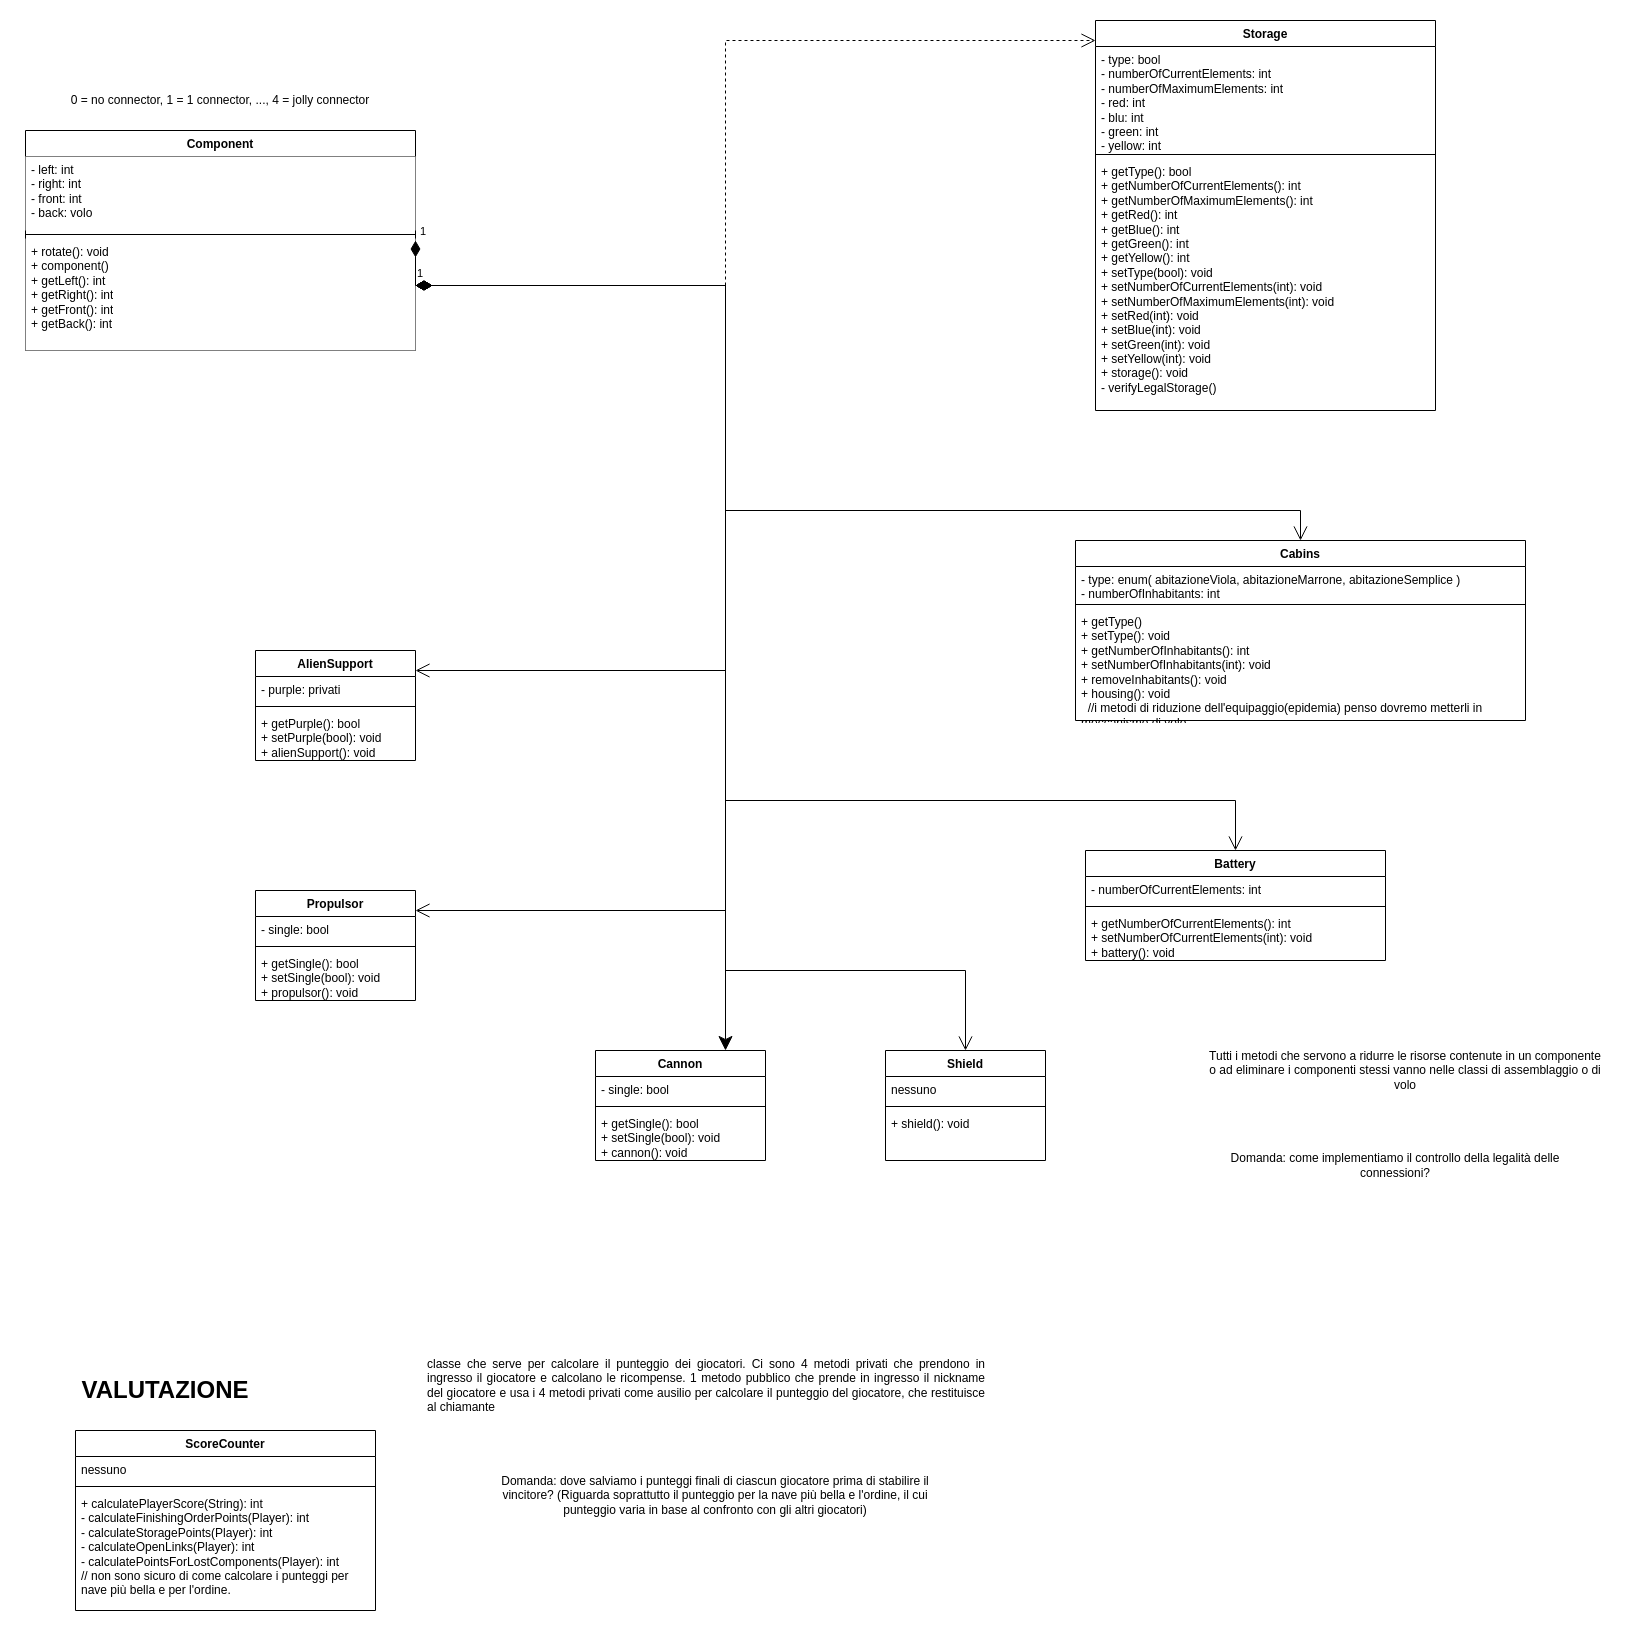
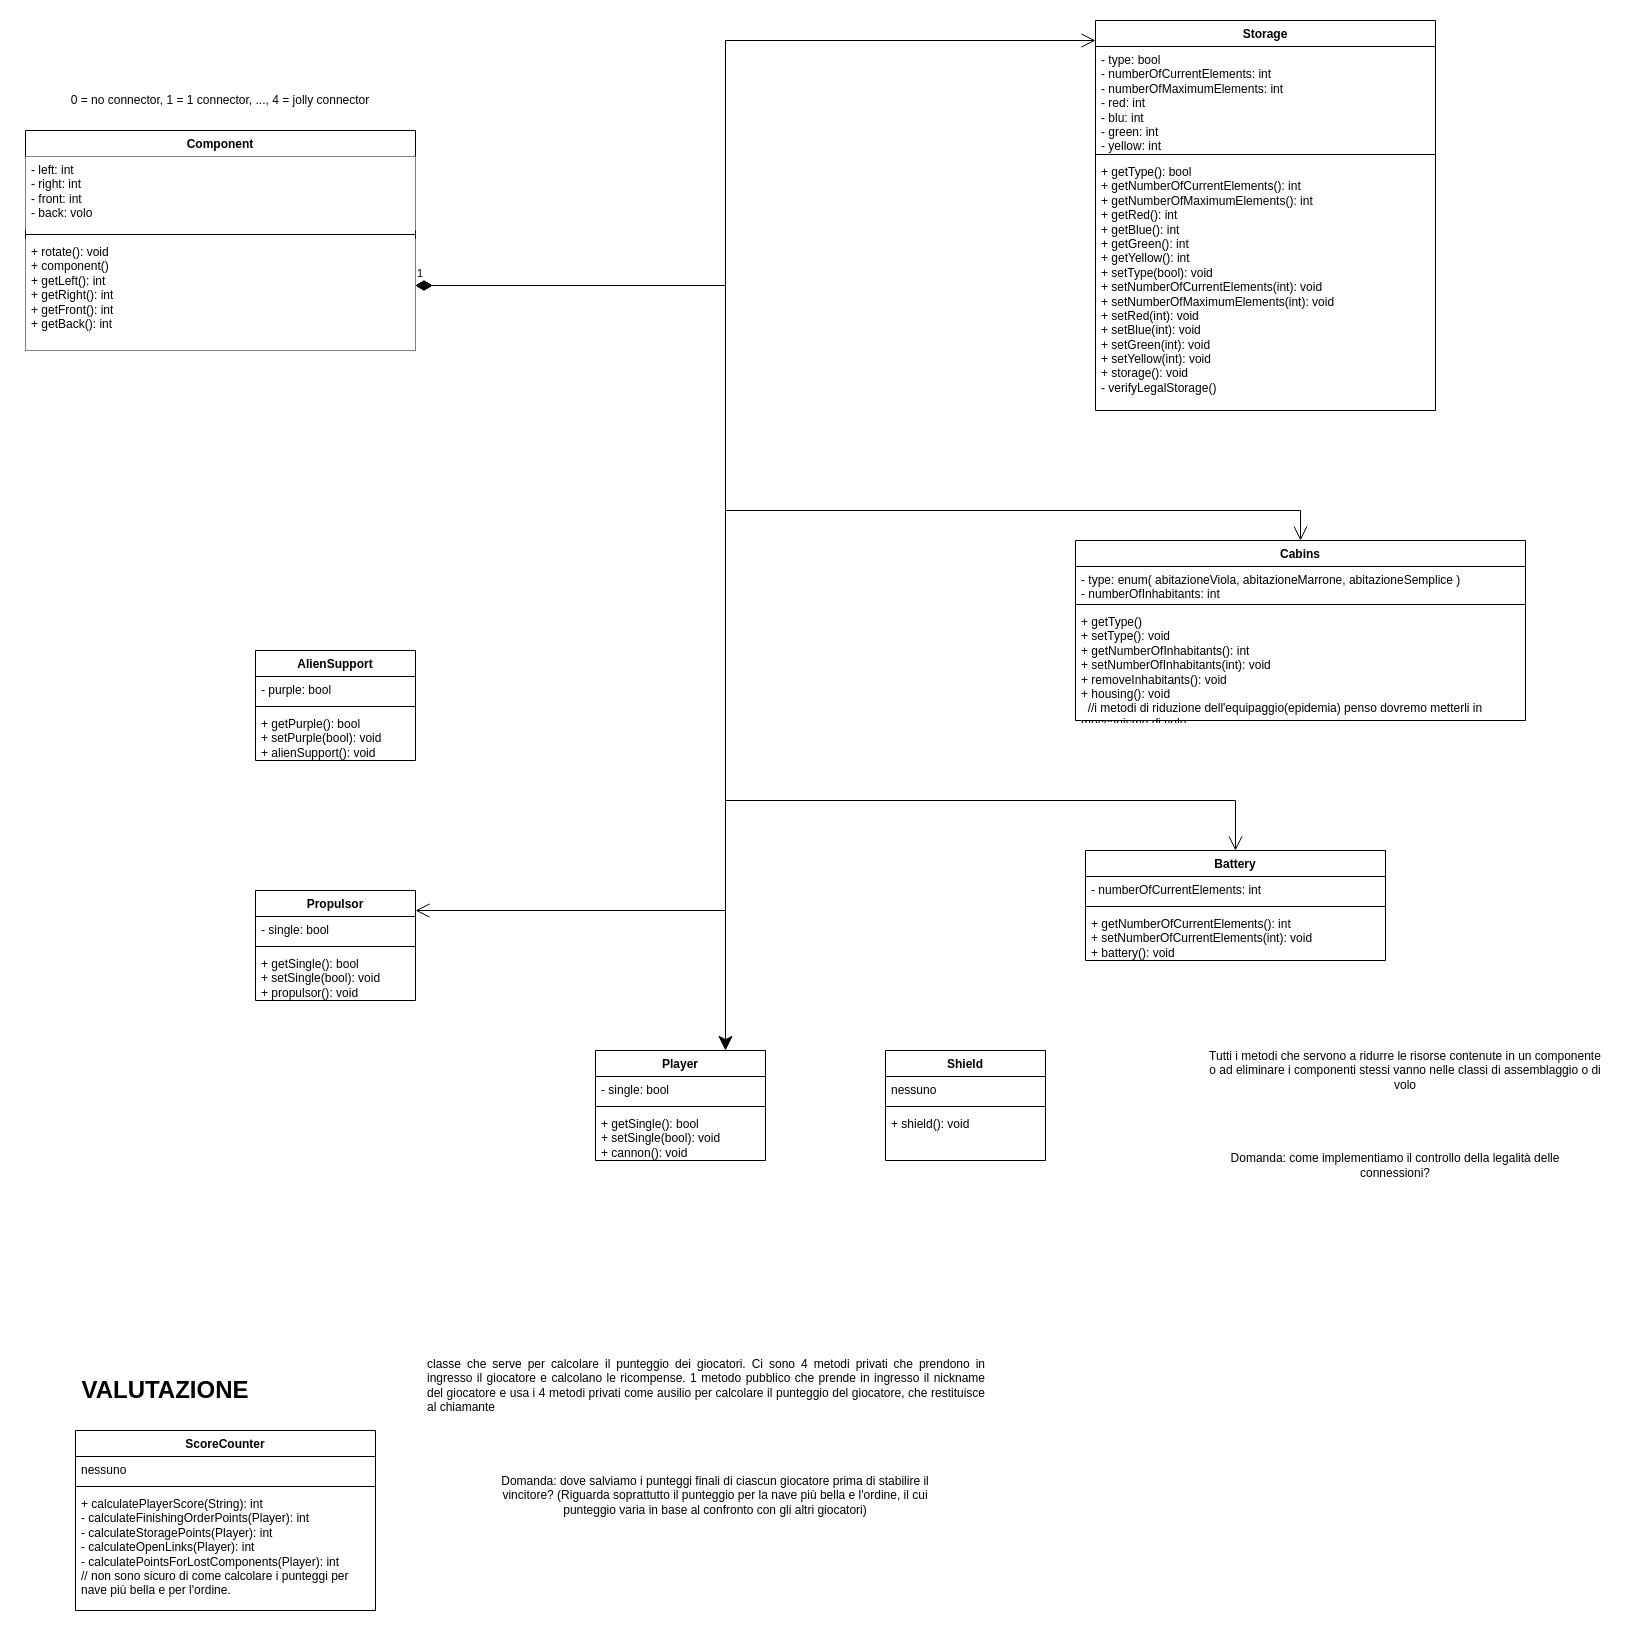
edge "Storage" -- "Component": style dashed -> solid
edge "Component" -- "AlienSupport": removed, label "1"
node "- purple: privati": label "- purple: privati" -> "- purple: bool"
edge "Component" -- "Shield": removed, label "1"
node "Cannon": label "Cannon" -> "Player"
